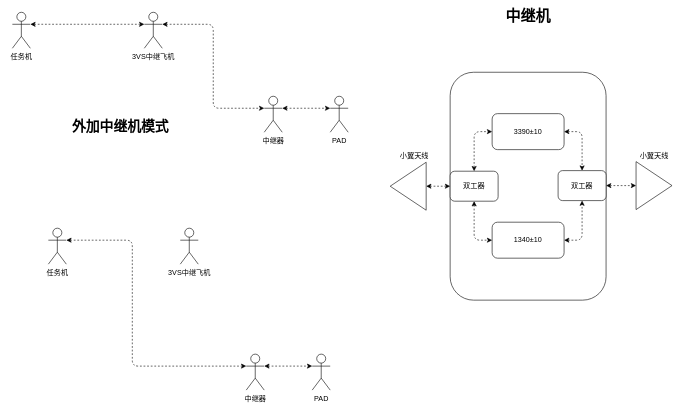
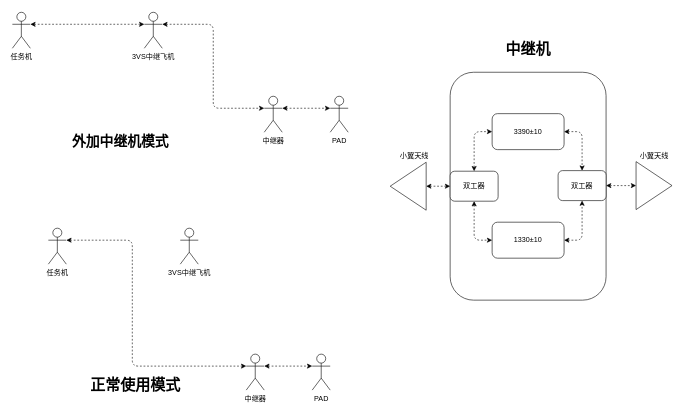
node "中继机": moved (528, 15) -> (528, 48)
node "外加中继机模式": moved (120, 126) -> (120, 141)
node "1340±10": label "1340±10" -> "1330±10"
node "正常使用模式": added
